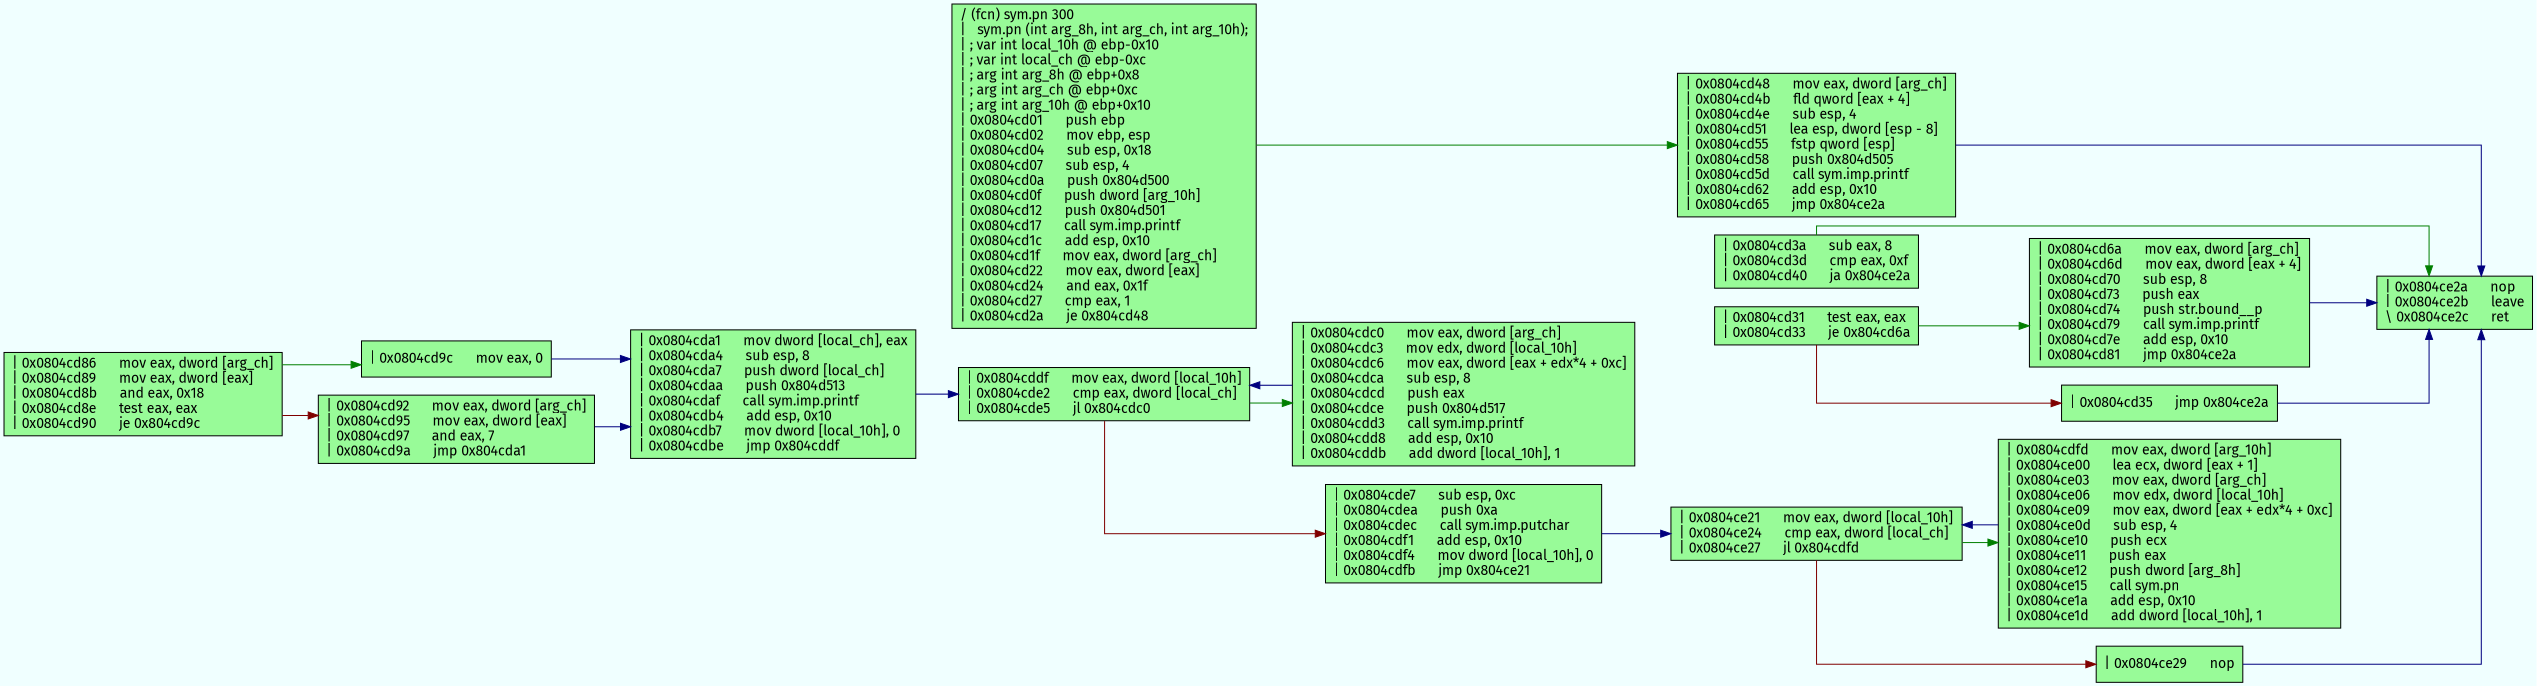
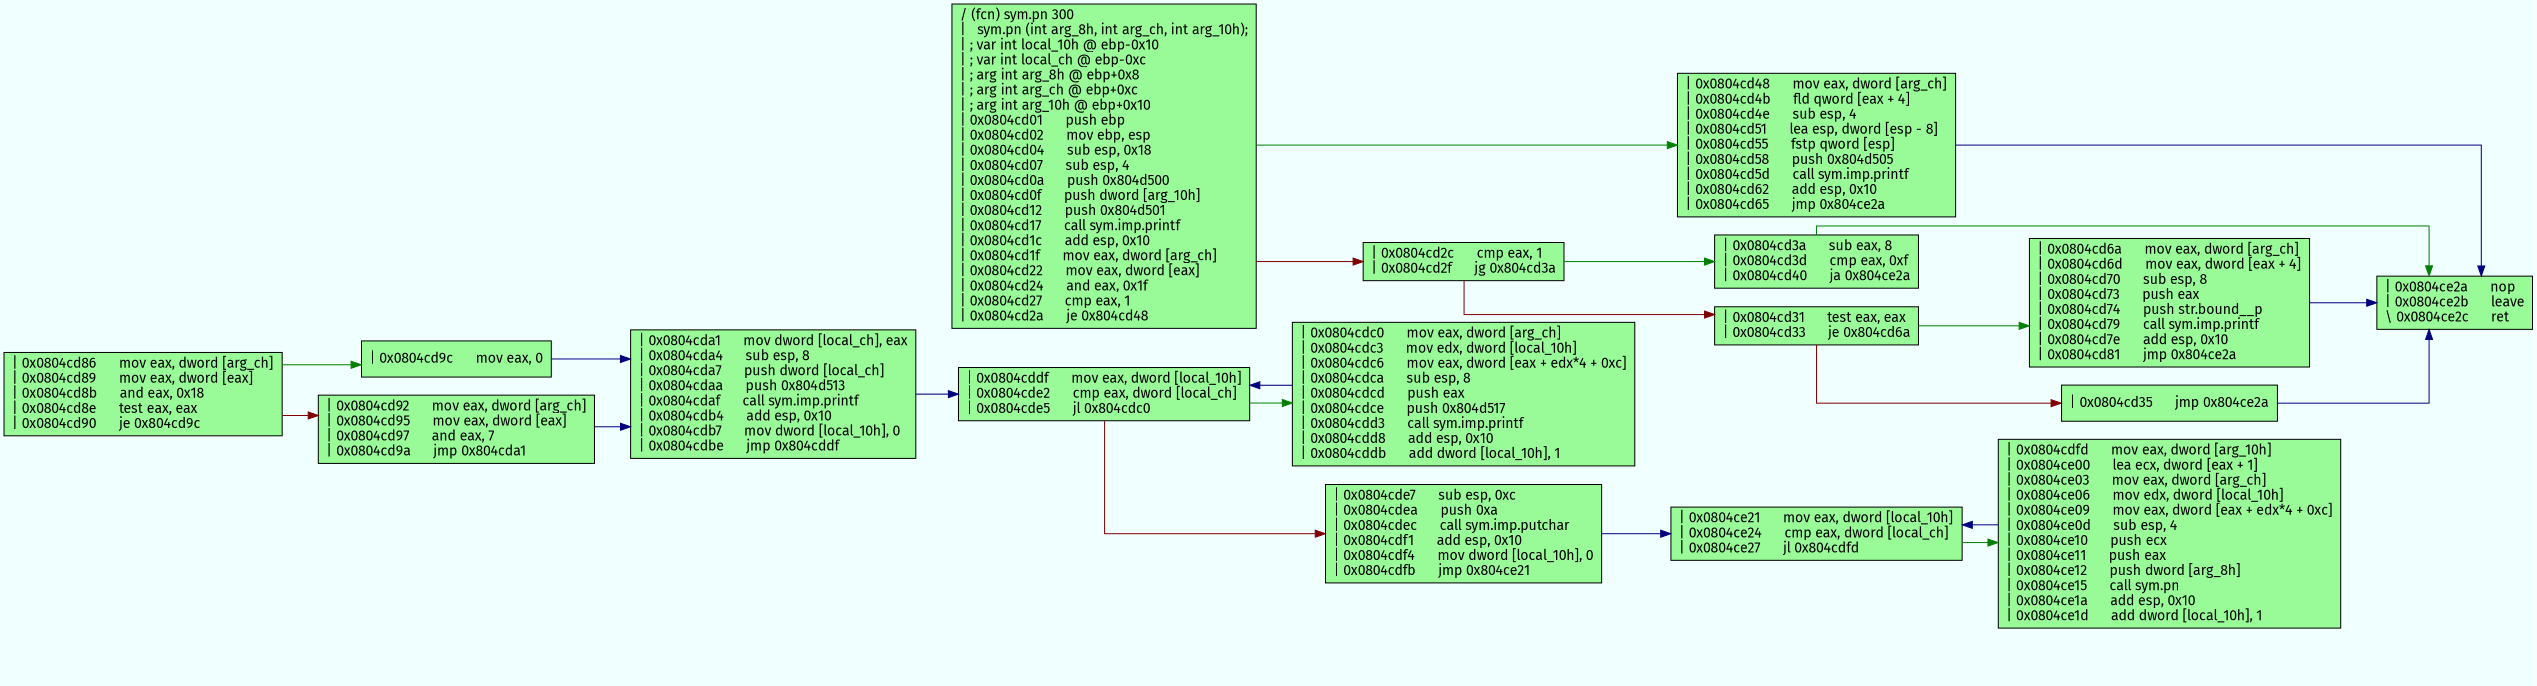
node "| 0x0804cd2c      cmp eax, 1 | 0x0804cd2f      jg 0x804cd3a": added
node "| 0x0804ce29      nop": removed
